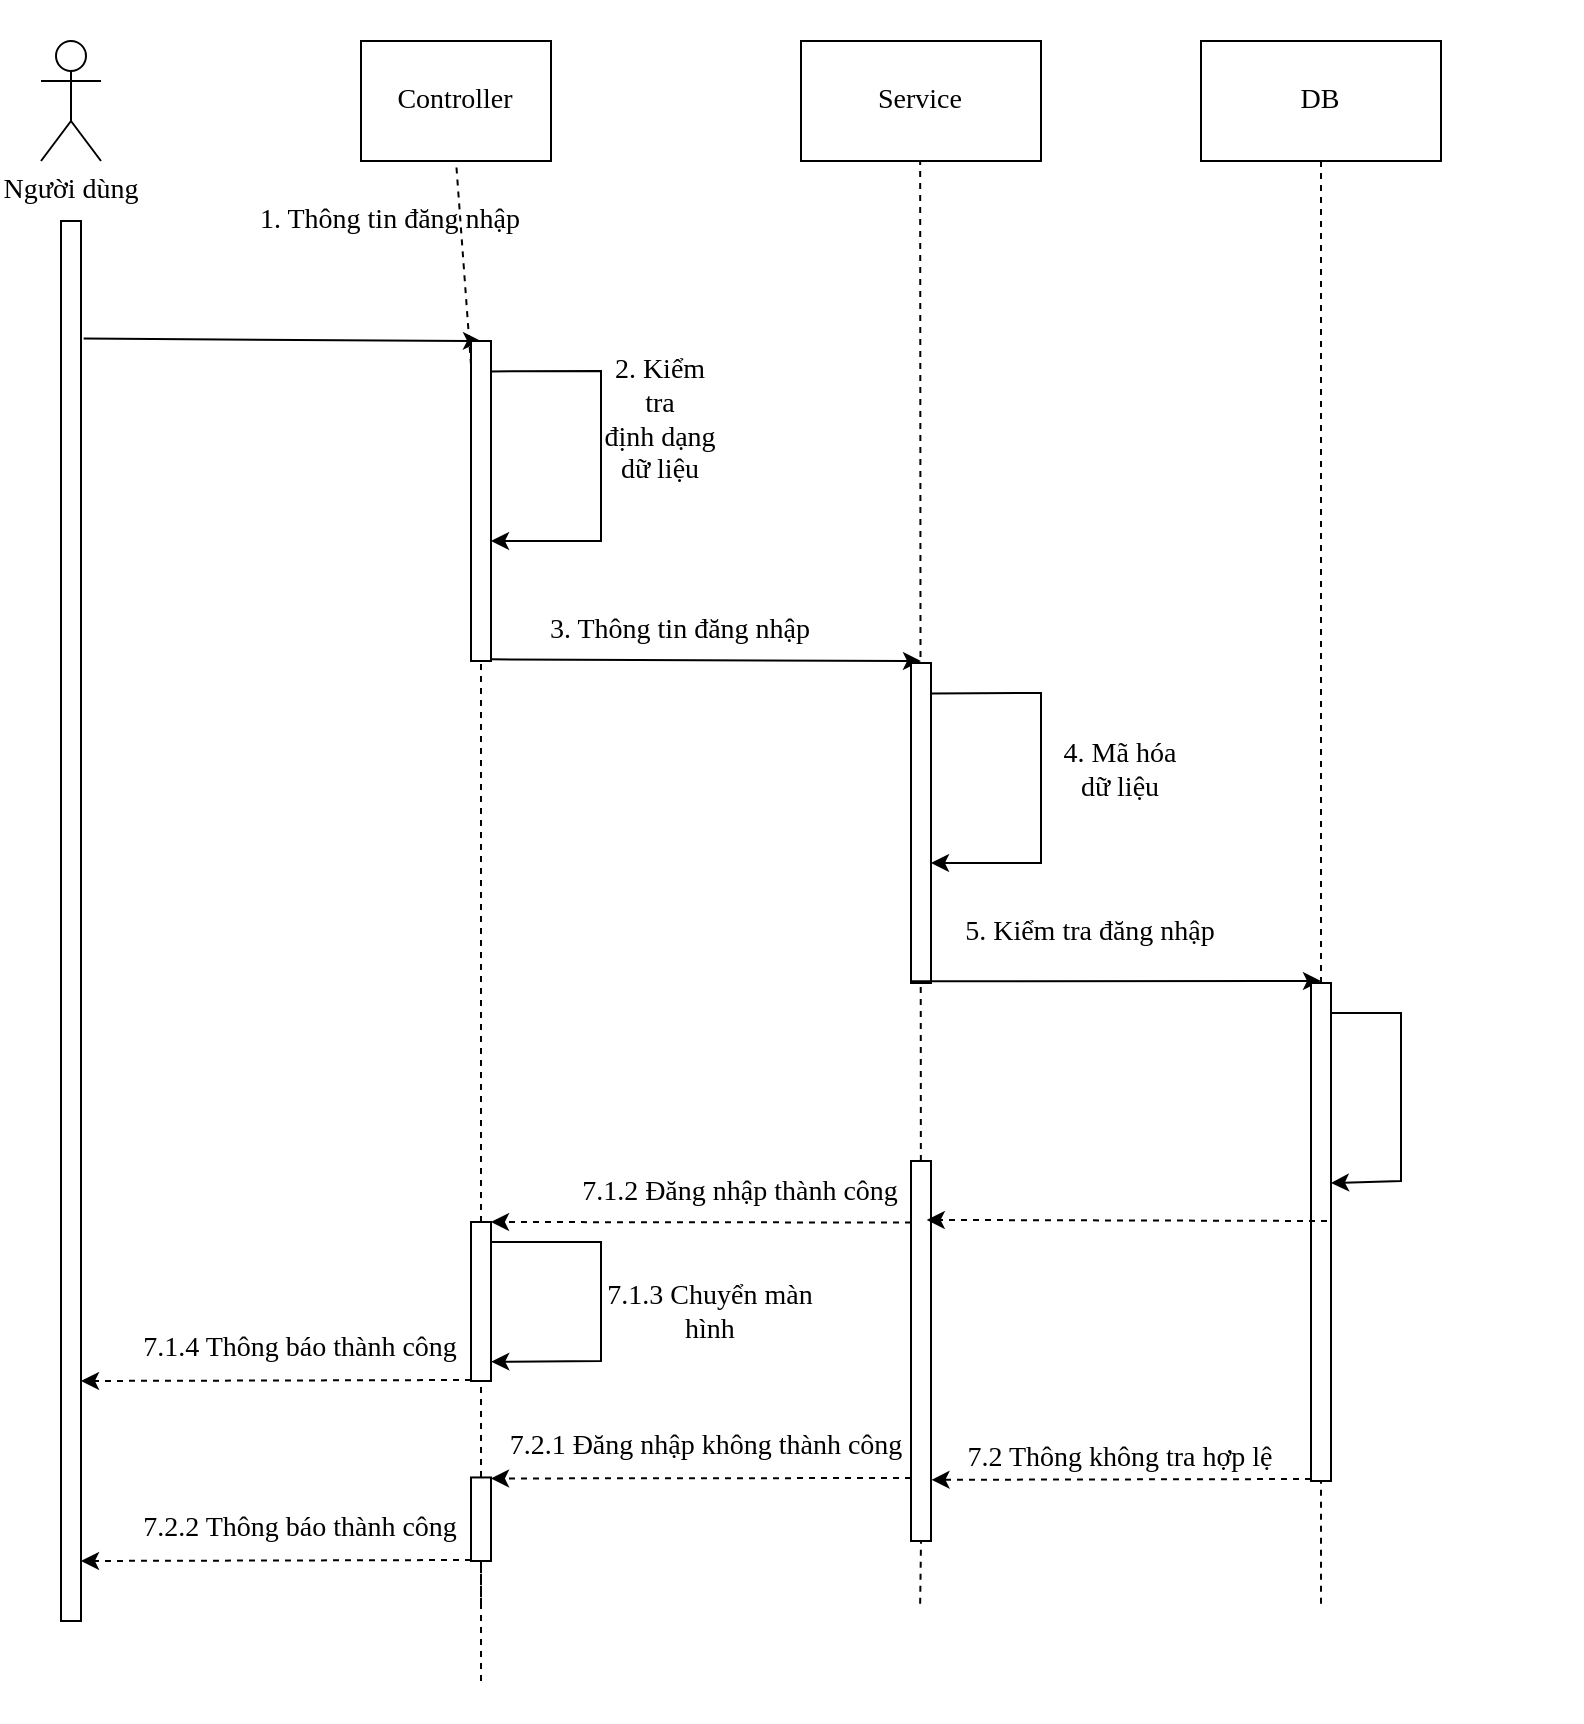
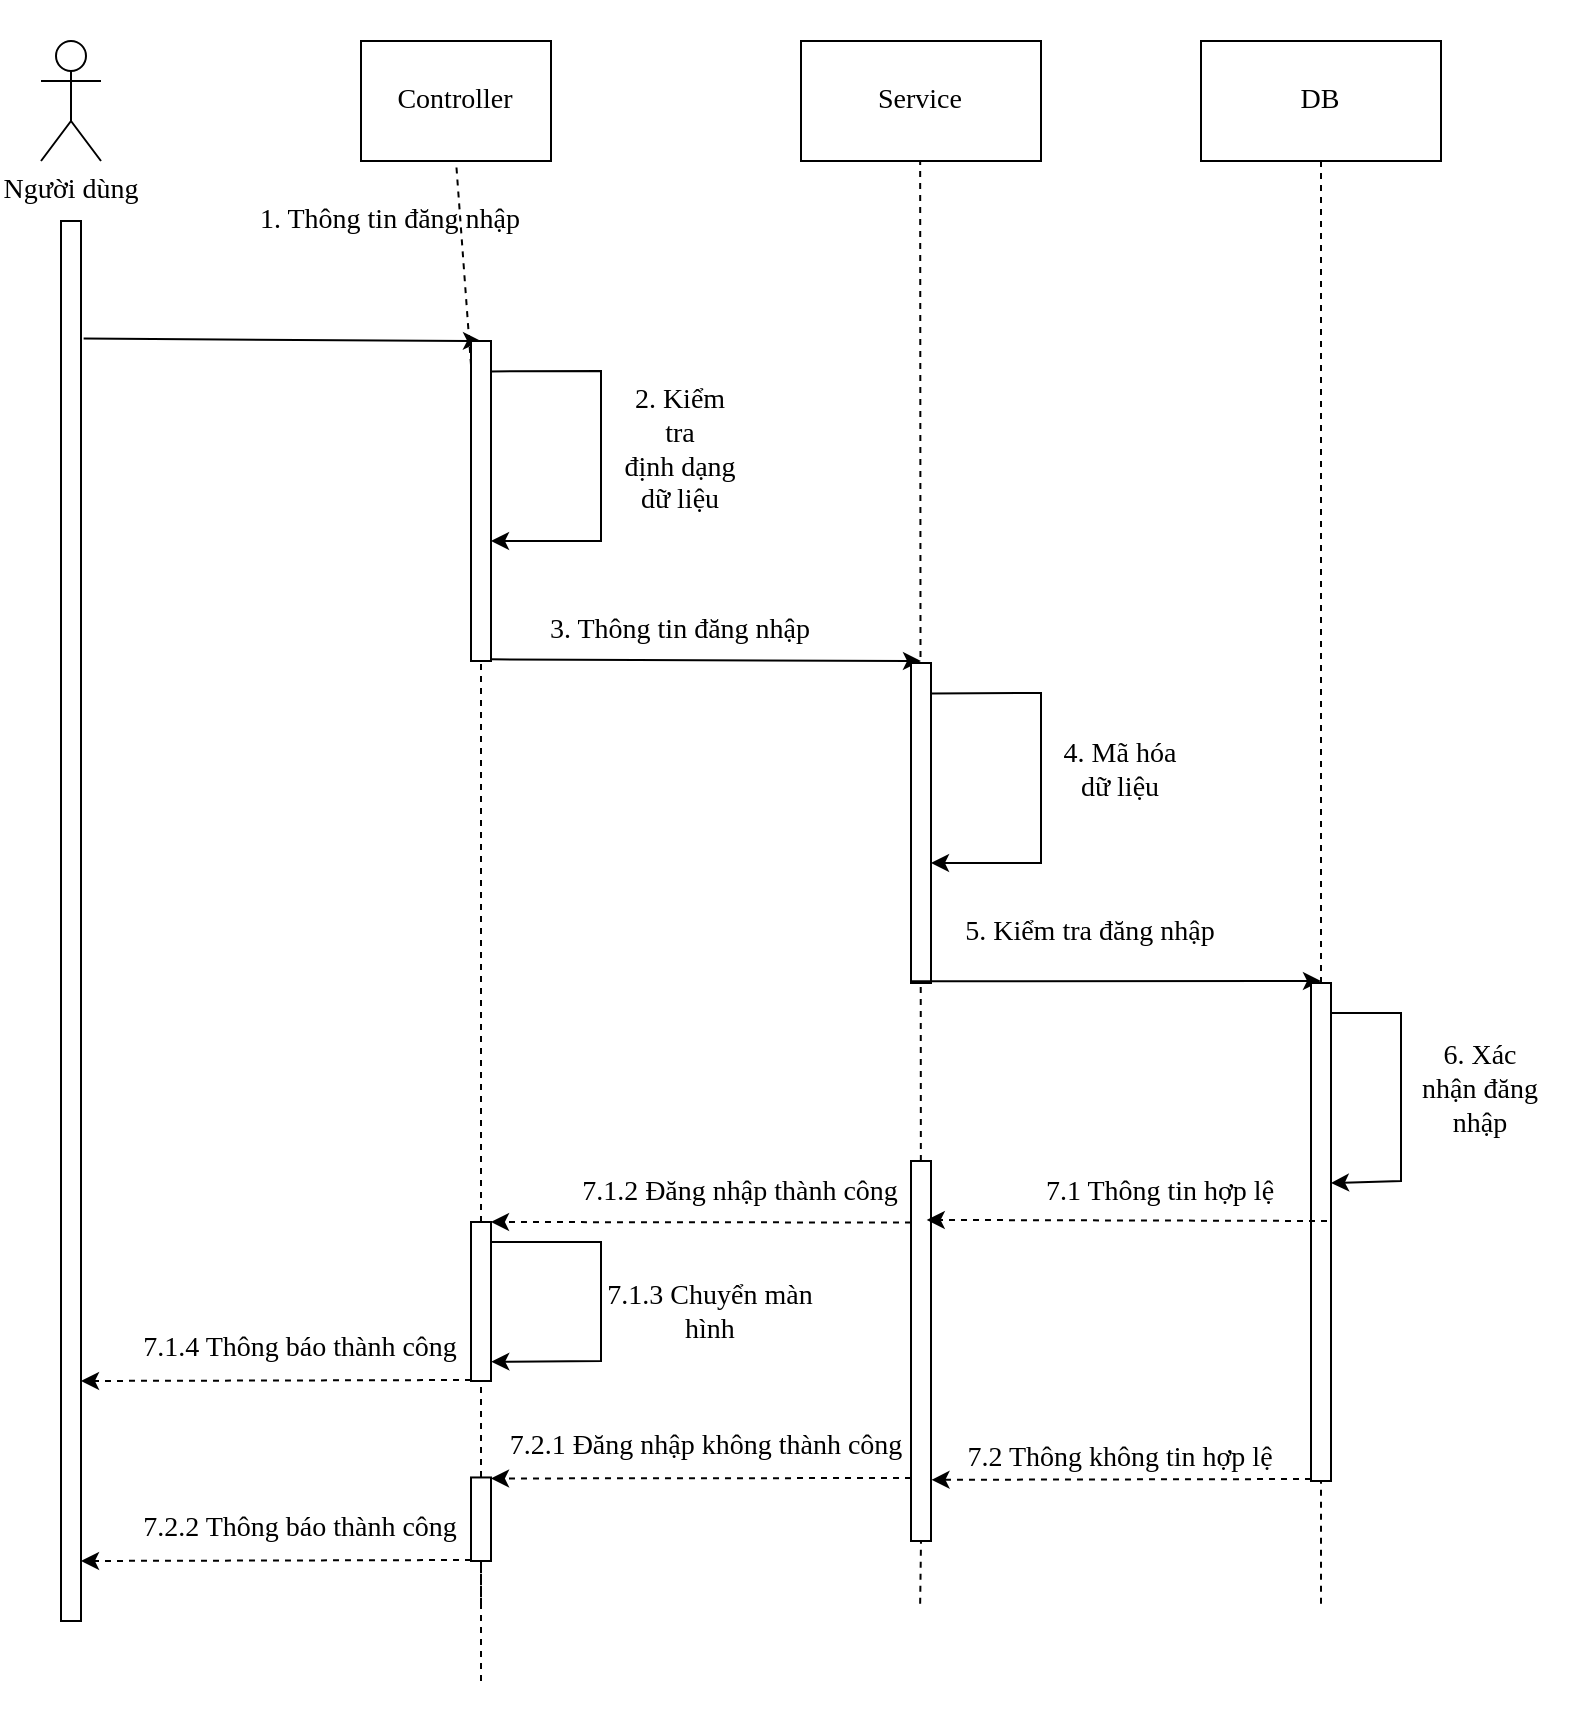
node "2. Kiểm trađịnh dạngdữ liệu": moved (661, 421) -> (681, 451)
node "6. Xác nhận đăng nhập": added
node "7.1 Thông tin hợp lệ": added
node "7.2 Thông không tra hợp lệ": label "7.2 Thông không tra hợp lệ" -> "7.2 Thông không tin hợp lệ"
